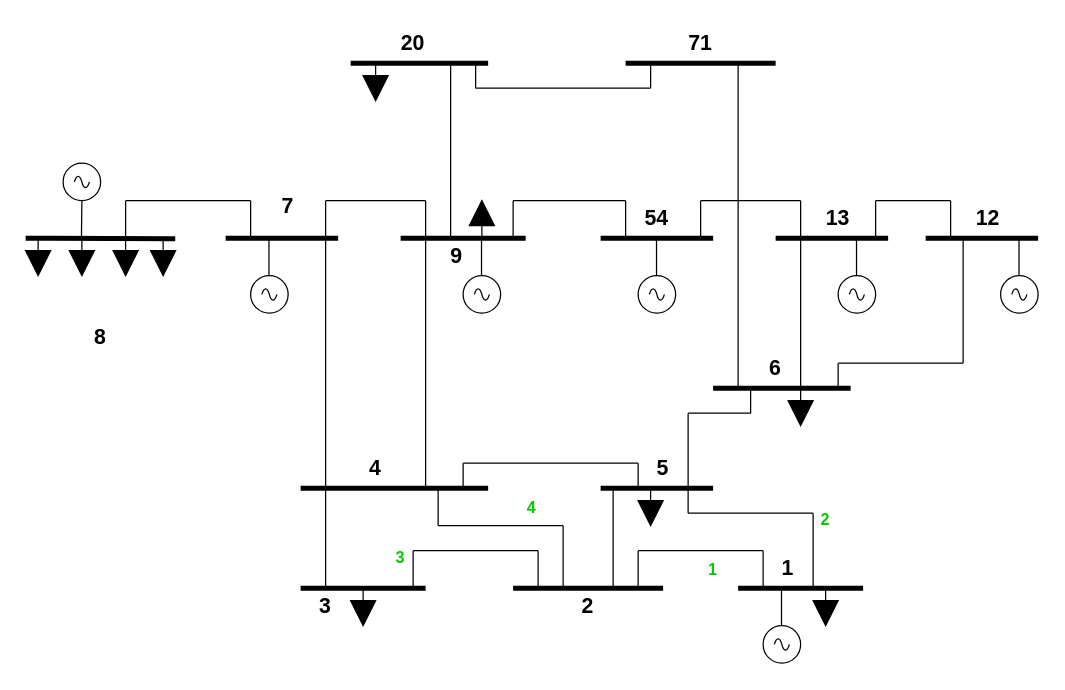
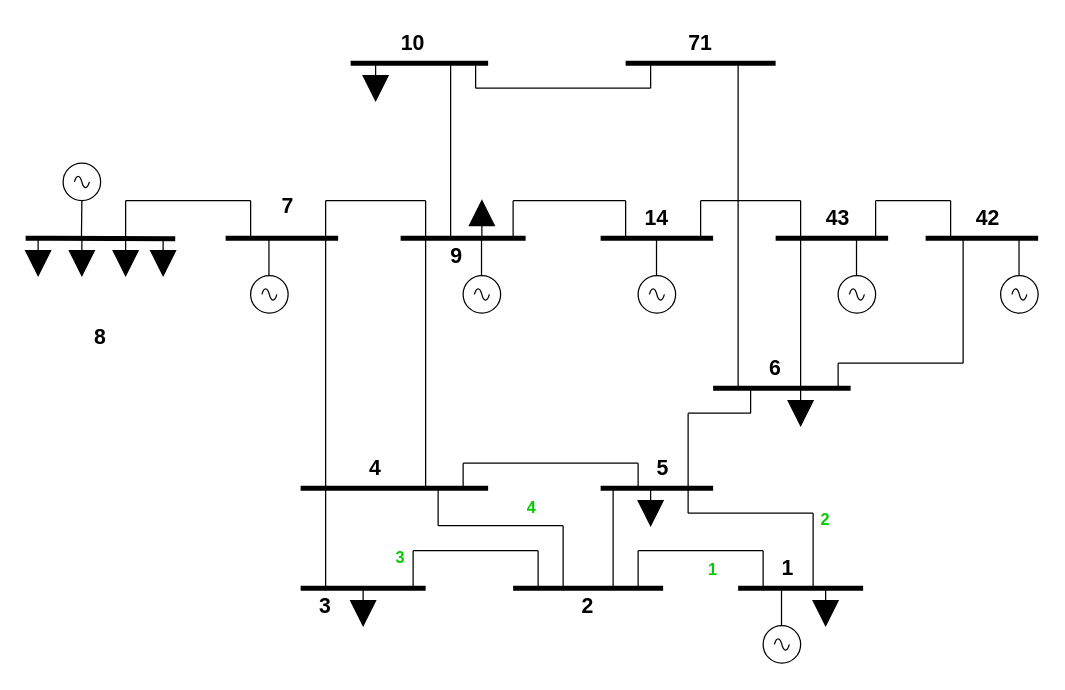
node "20": label "20" -> "10"
node "54": label "54" -> "14"
node "13": label "13" -> "43"
node "12": label "12" -> "42"
